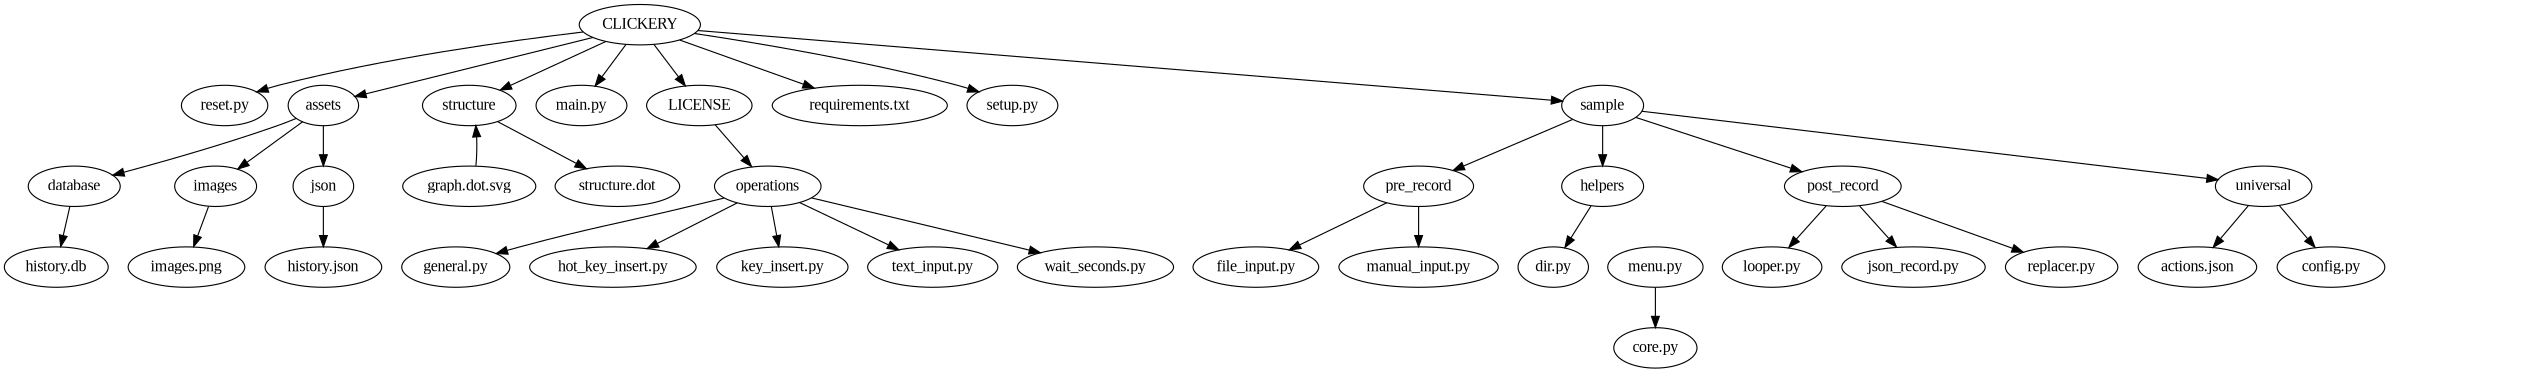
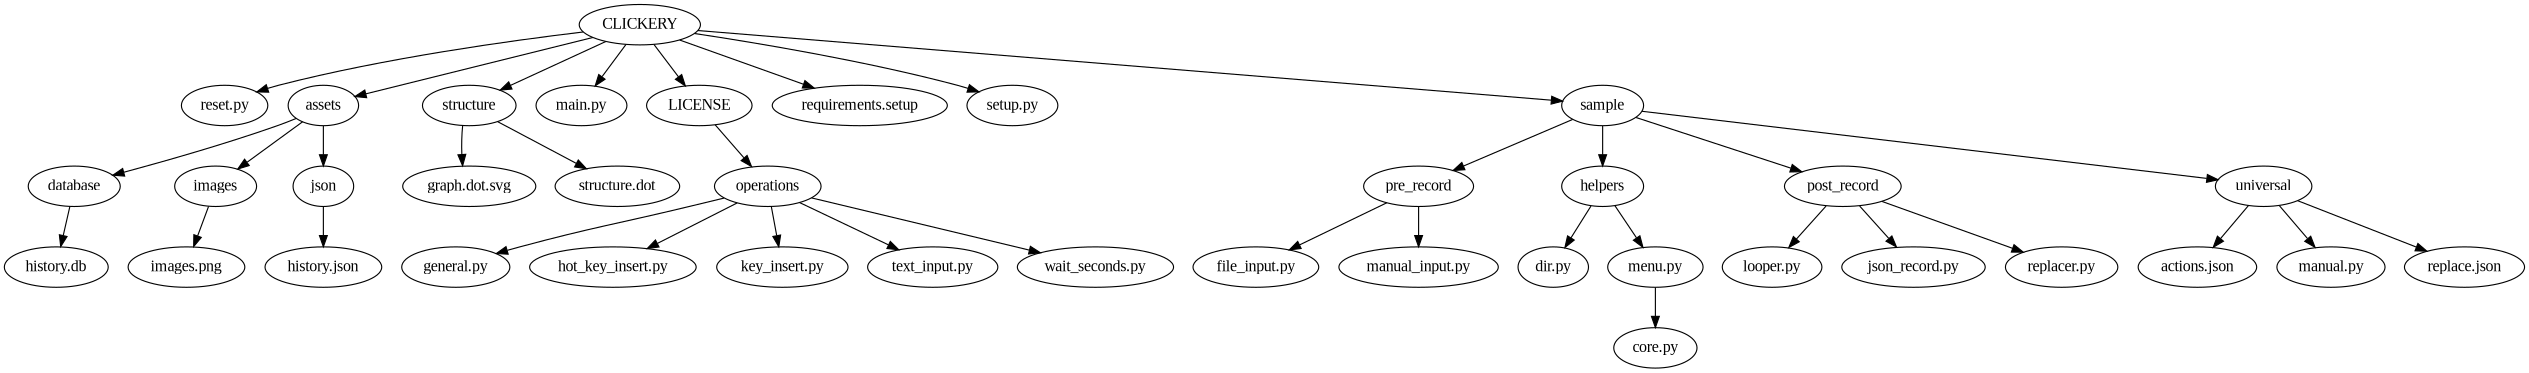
node "requirements.txt": label "requirements.txt" -> "requirements.setup"
edge "graph.dot.svg" -> "structure": reversed
edge "helpers" -> "menu.py": added
node "config.py": label "config.py" -> "manual.py"
node "replace.json": added
